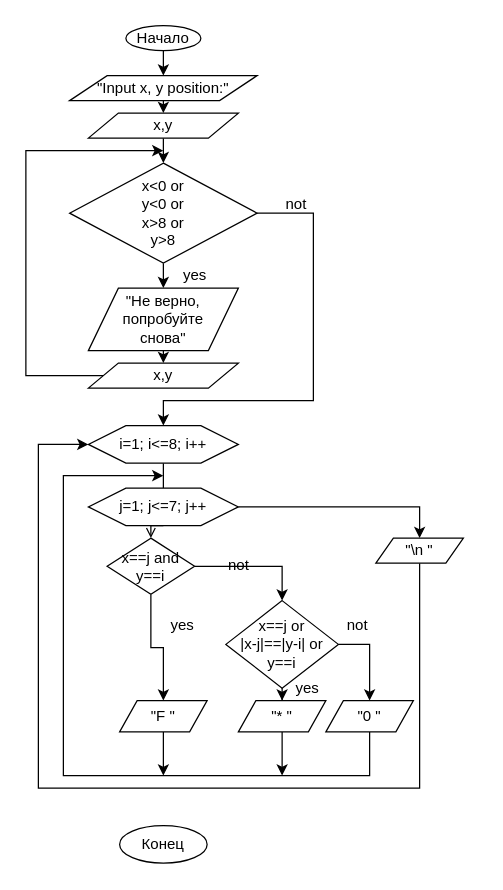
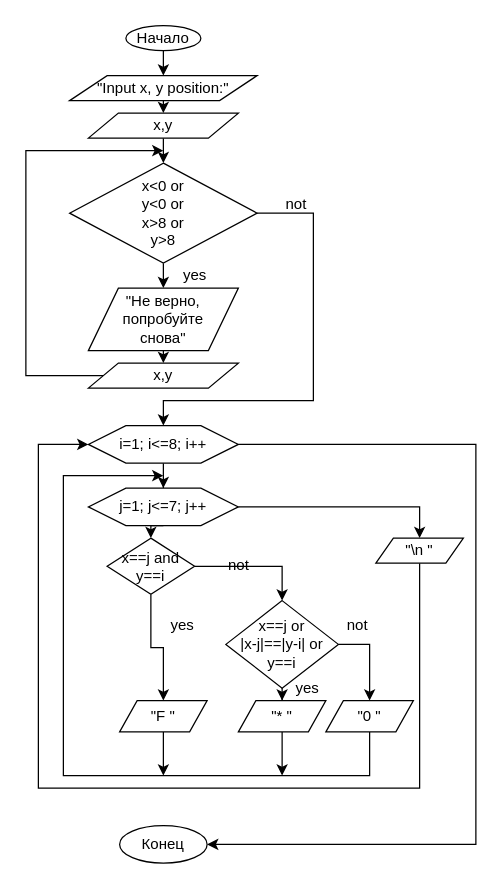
edge "i=1; i<=8; i++" -- "j=1; j<=7; j++": arrowhead none -> classic
edge "j=1; j<=7; j++" -> "x==j and y==i": arrowhead open -> classic
edge "i=1; i<=8; i++" -> "Конец": added
